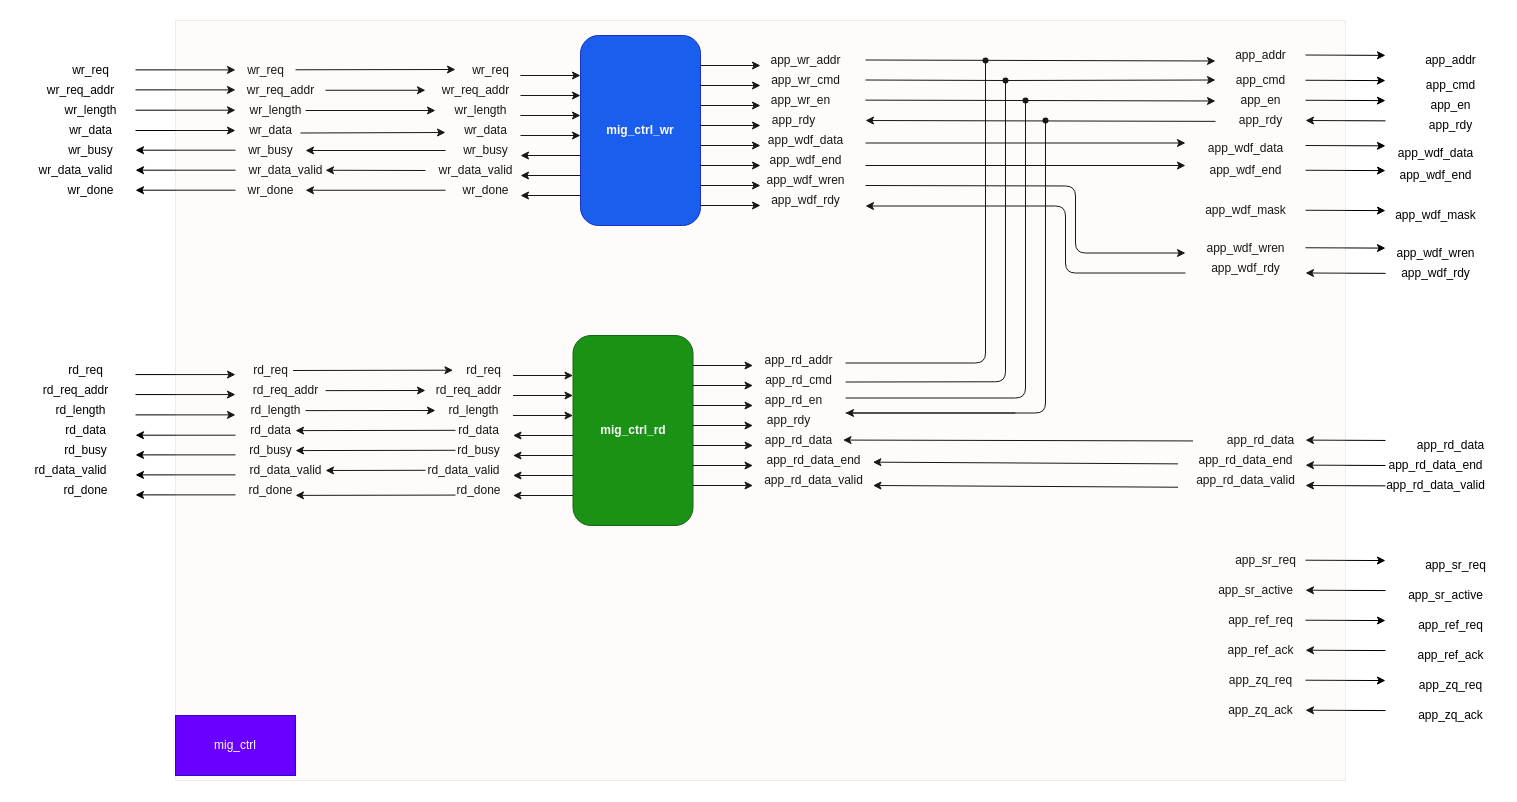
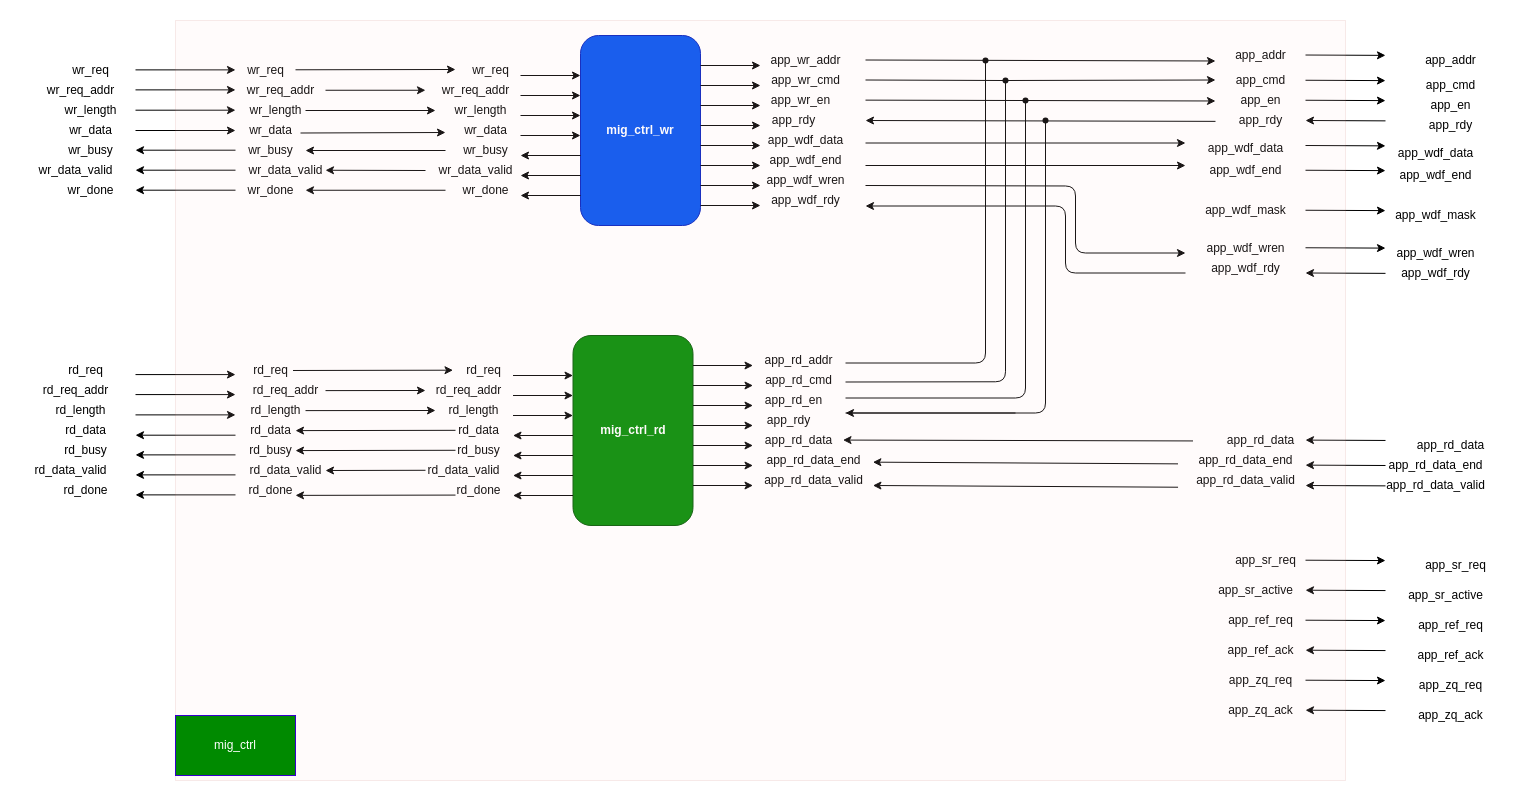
node "mig_ctrl": fillcolor #6a00ff -> #008a00
